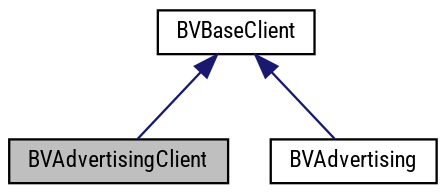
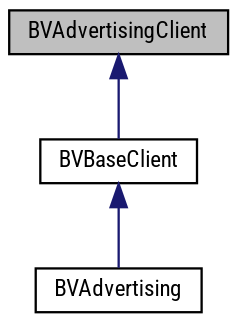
edge "BVAdvertisingClient" -> "BVBaseClient": reversed
